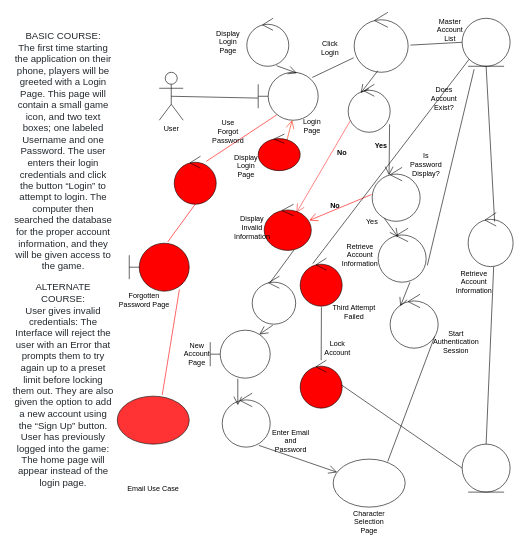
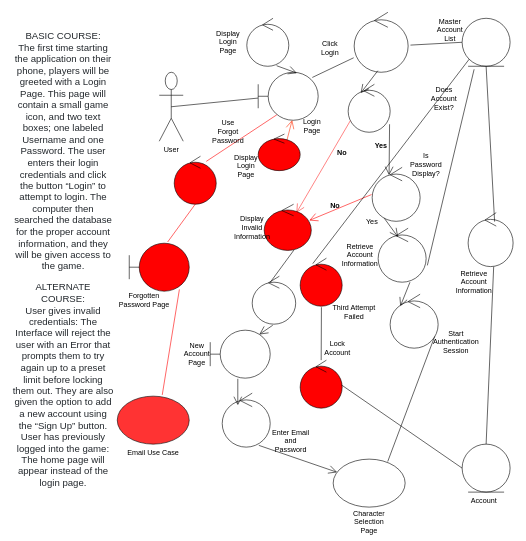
node "User": size 24x48 -> 24x69
node "Email Use Case": moved (153, 489) -> (153, 453)
node "Account": added
